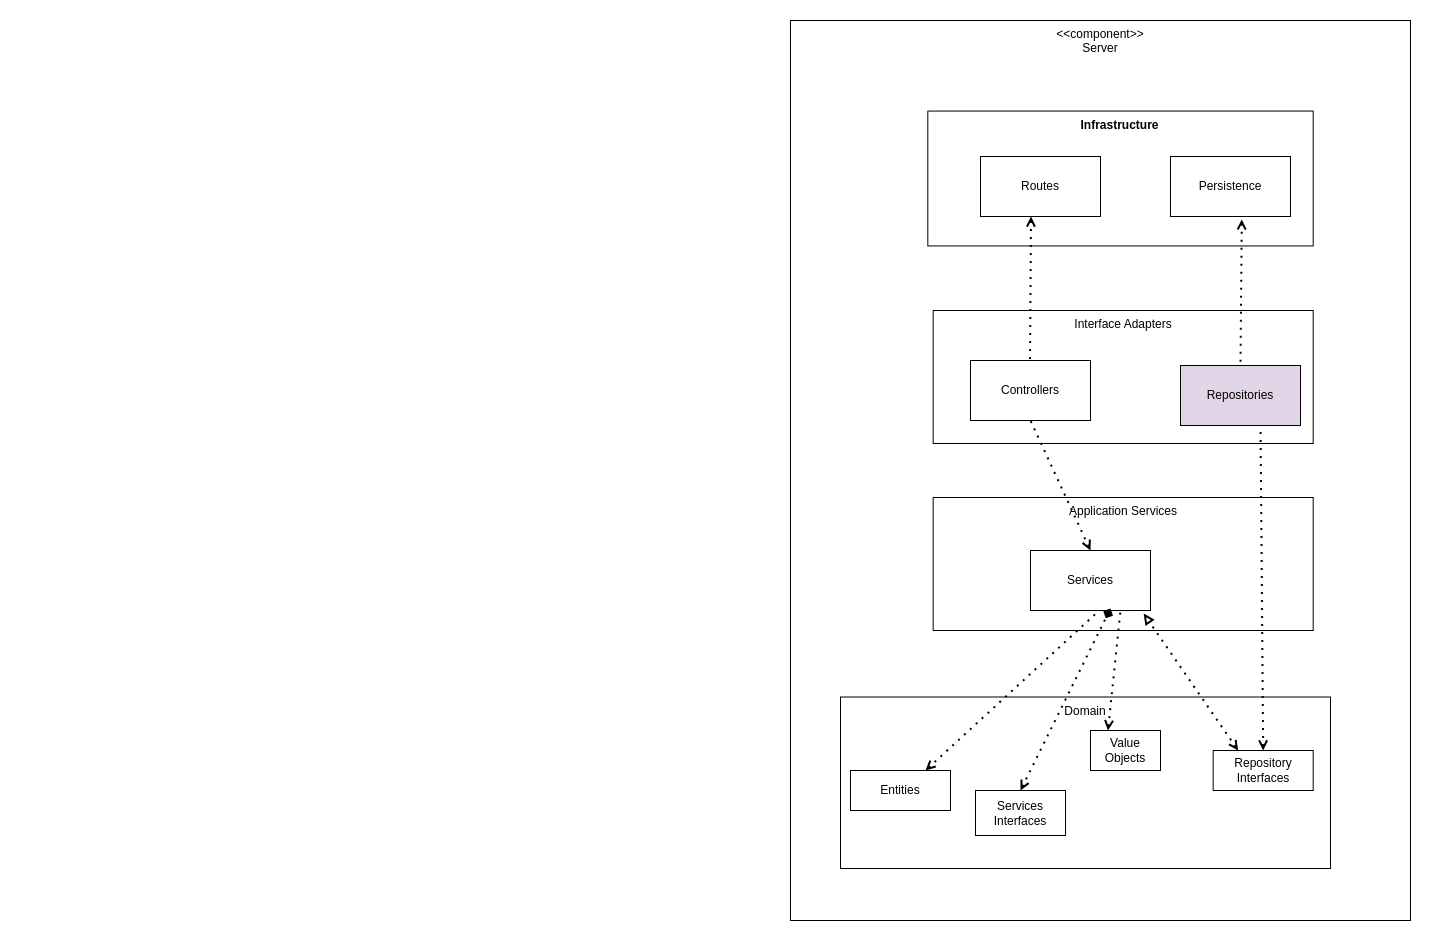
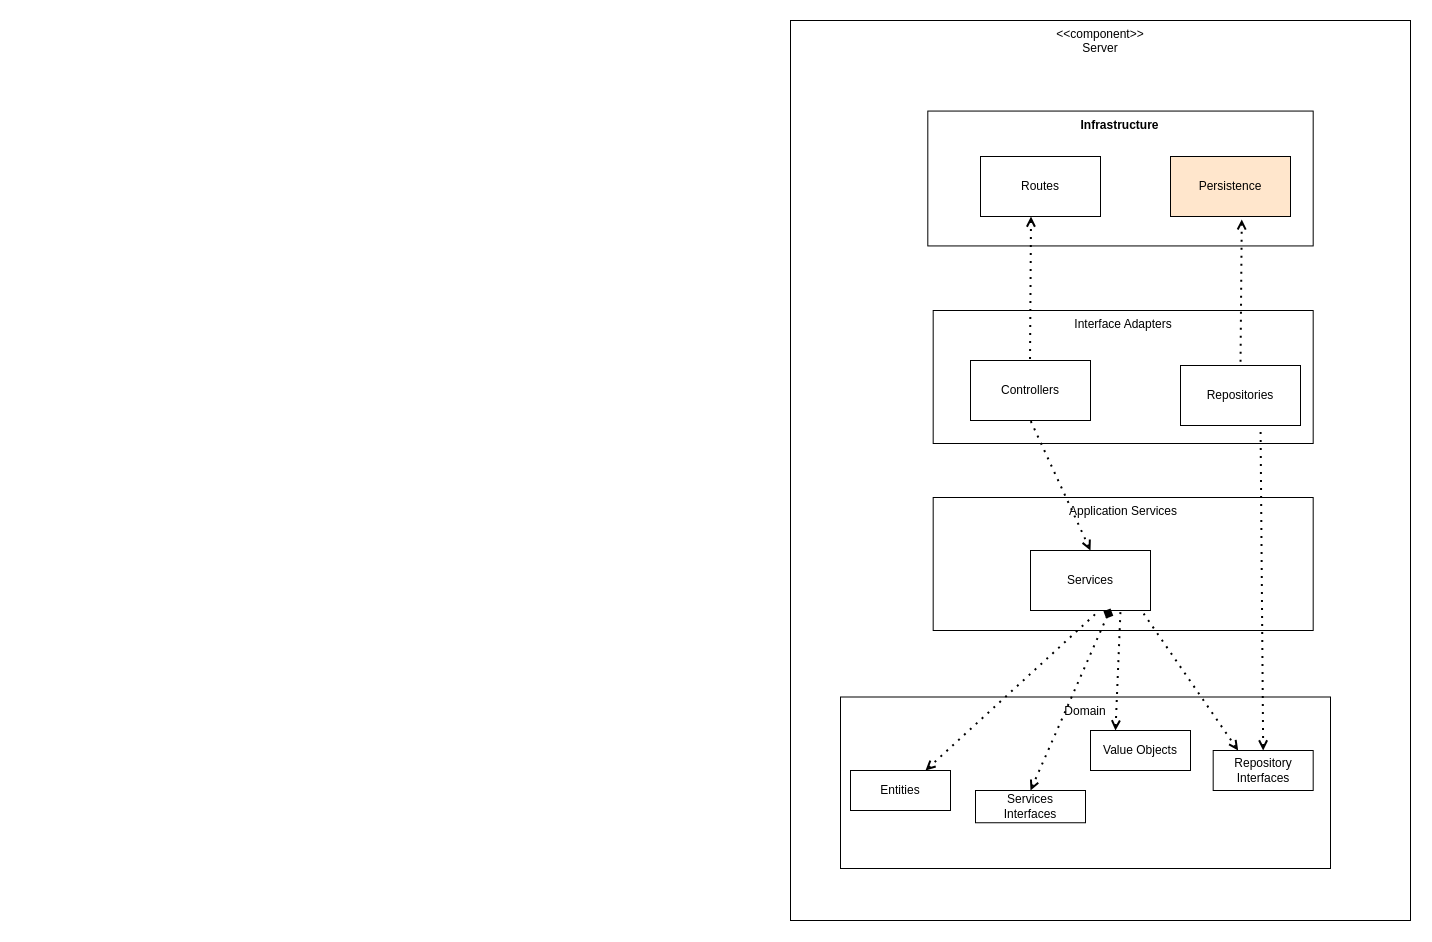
node "Persistence": fillcolor #ffffff -> #ffe6cc
node "Repositories": fillcolor #e1d5e7 -> #ffffff
edge "Services" -- "Repository Interfaces": arrowhead block -> none
node "Value Objects": size 70x40 -> 100x40
node "Services Interfaces": size 90x45 -> 110x32
